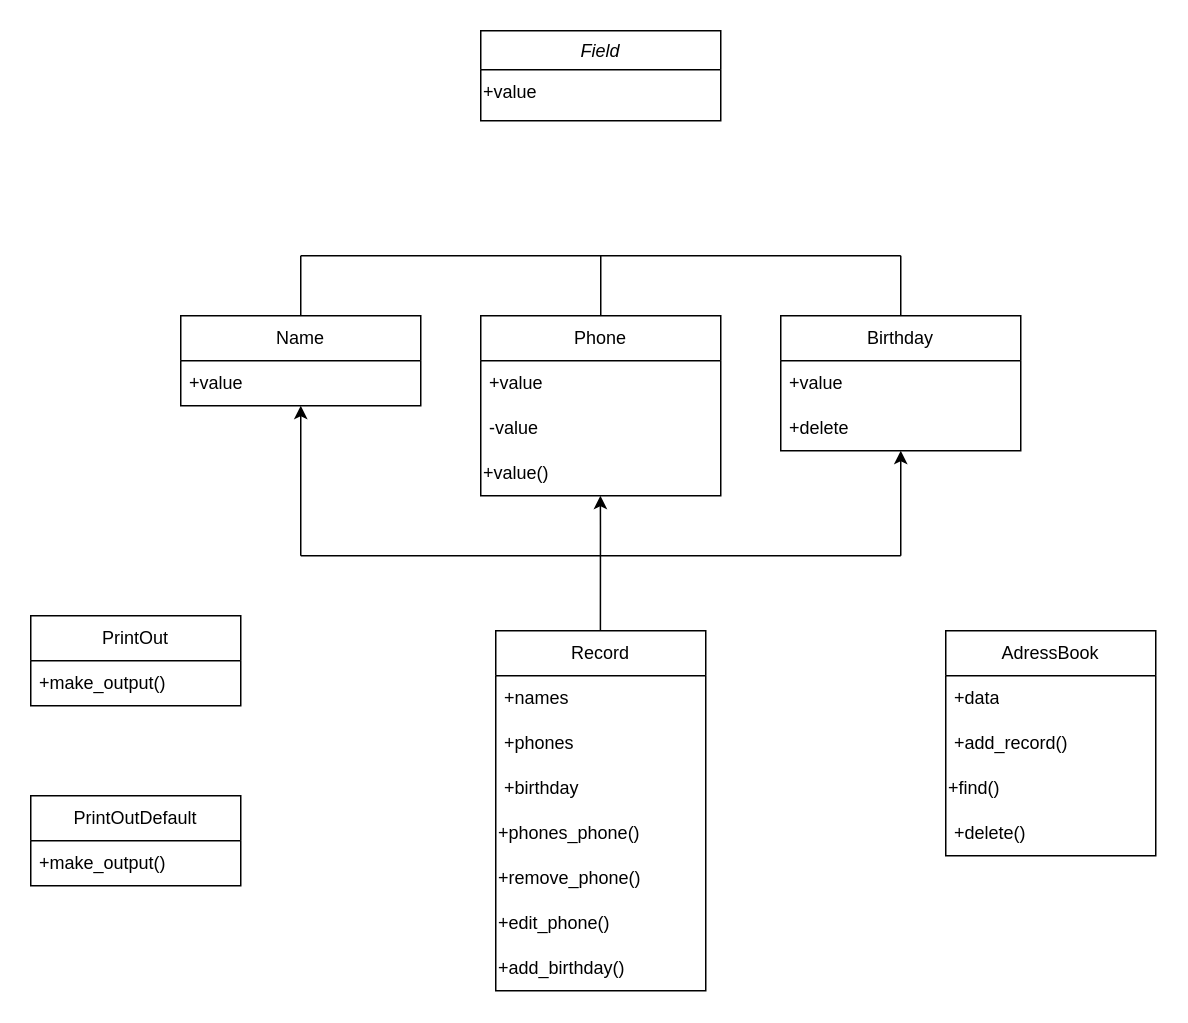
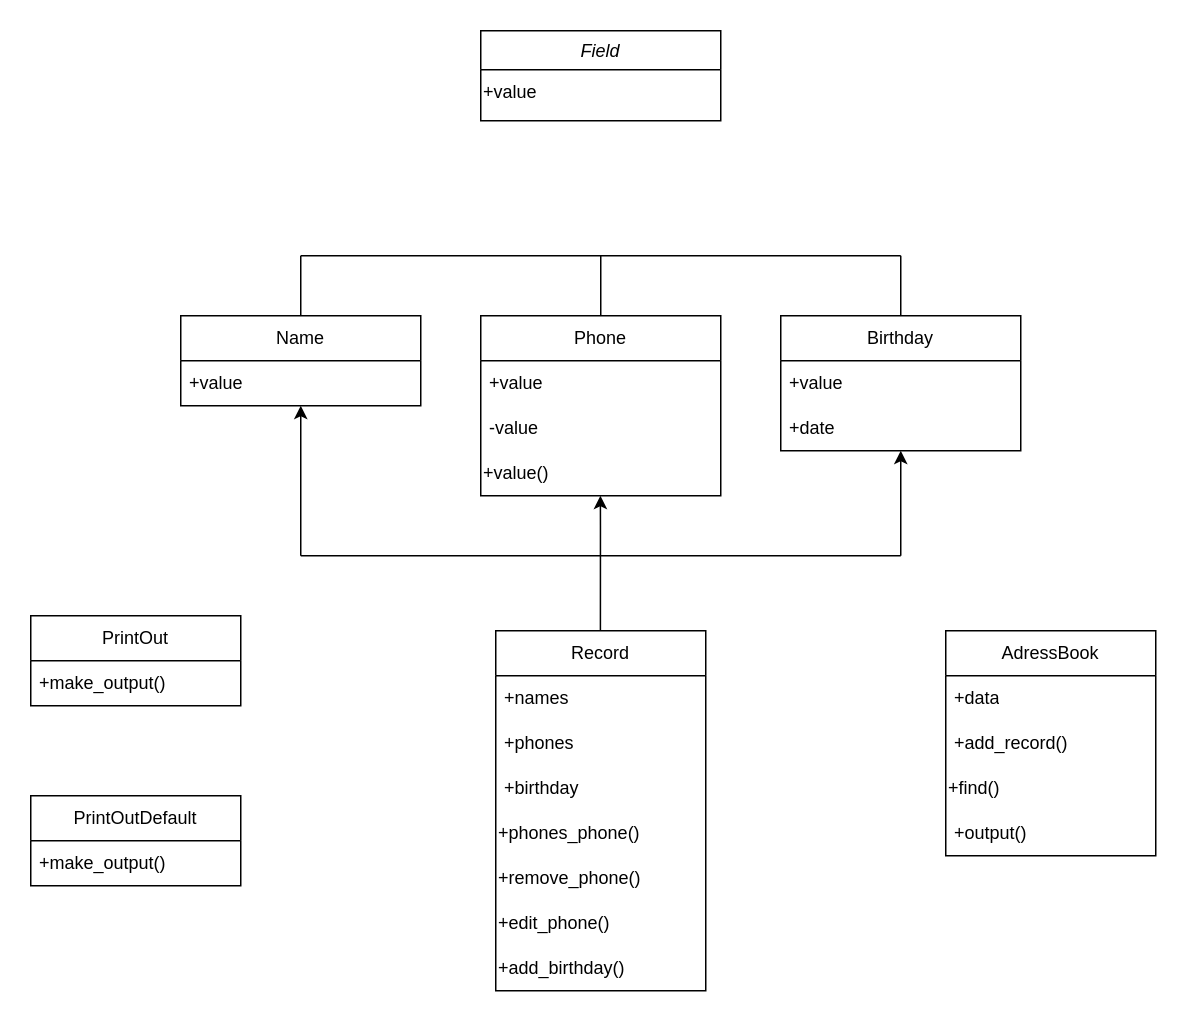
node "+delete": label "+delete" -> "+date"
node "+delete()": label "+delete()" -> "+output()"
